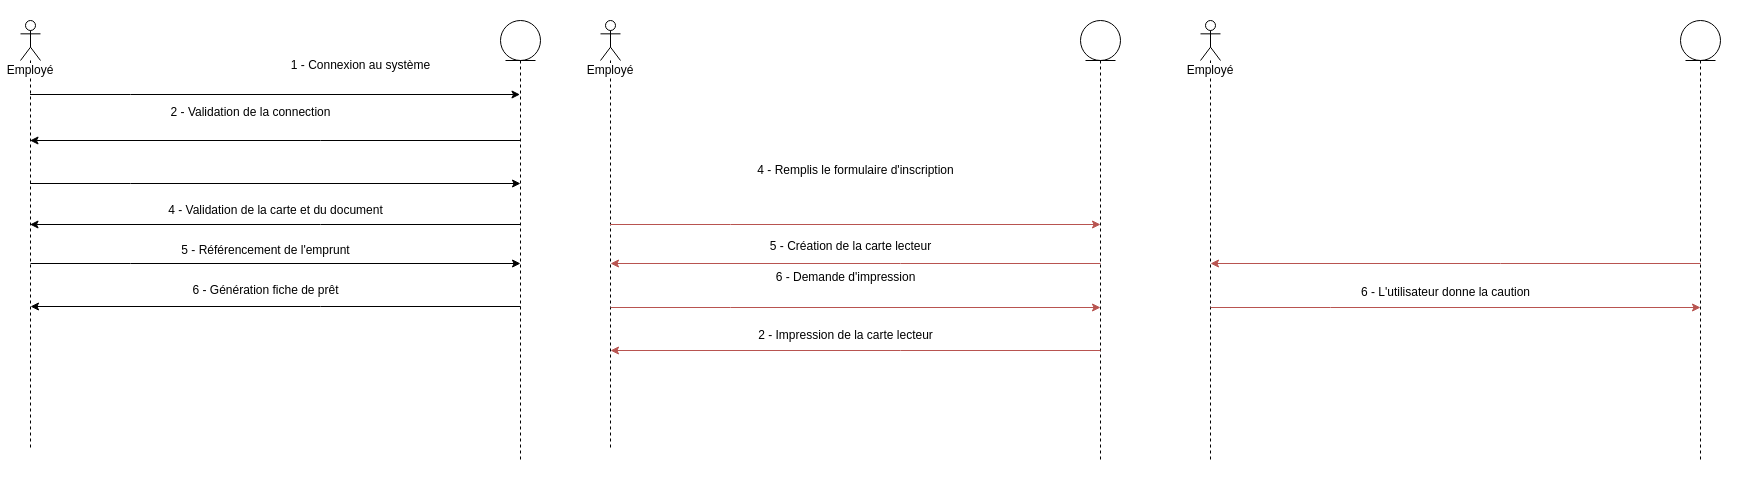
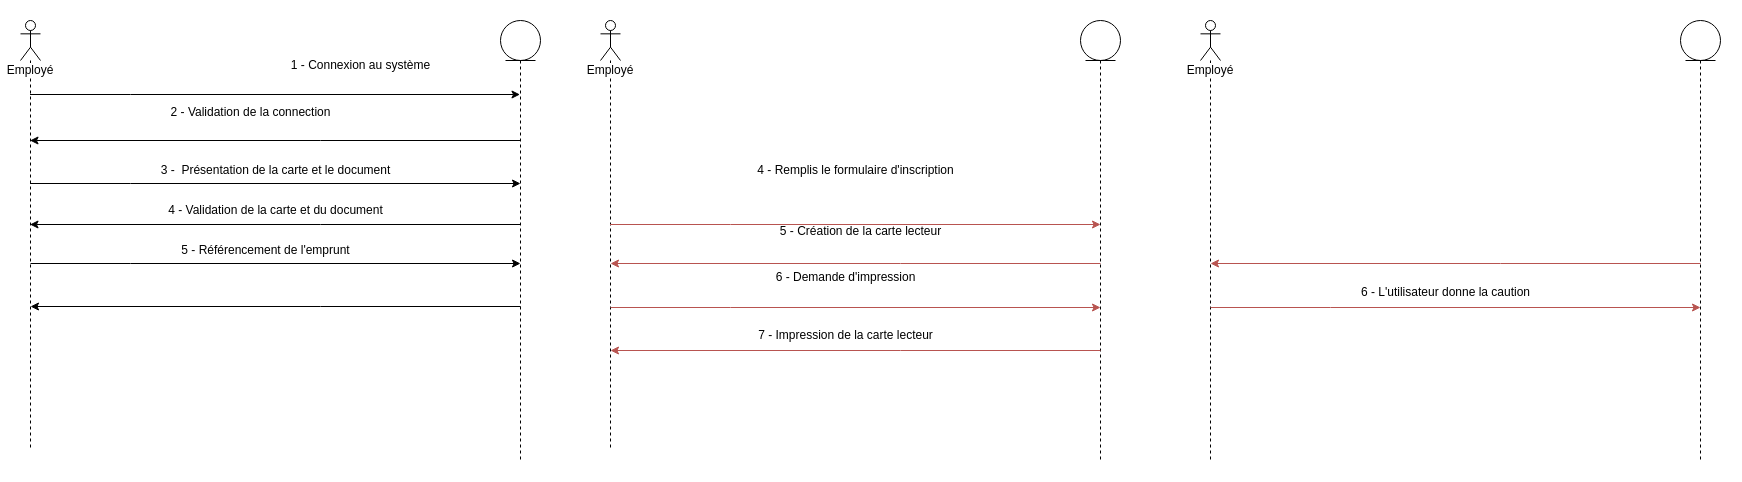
node "3 - Présentation de la carte et le document": added
node "5 - Création de la carte lecteur": moved (851, 247) -> (861, 232)
node "6 - Génération fiche de prêt": removed
node "2 - Impression de la carte lecteur": label "2 - Impression de la carte lecteur" -> "7 - Impression de la carte lecteur"
